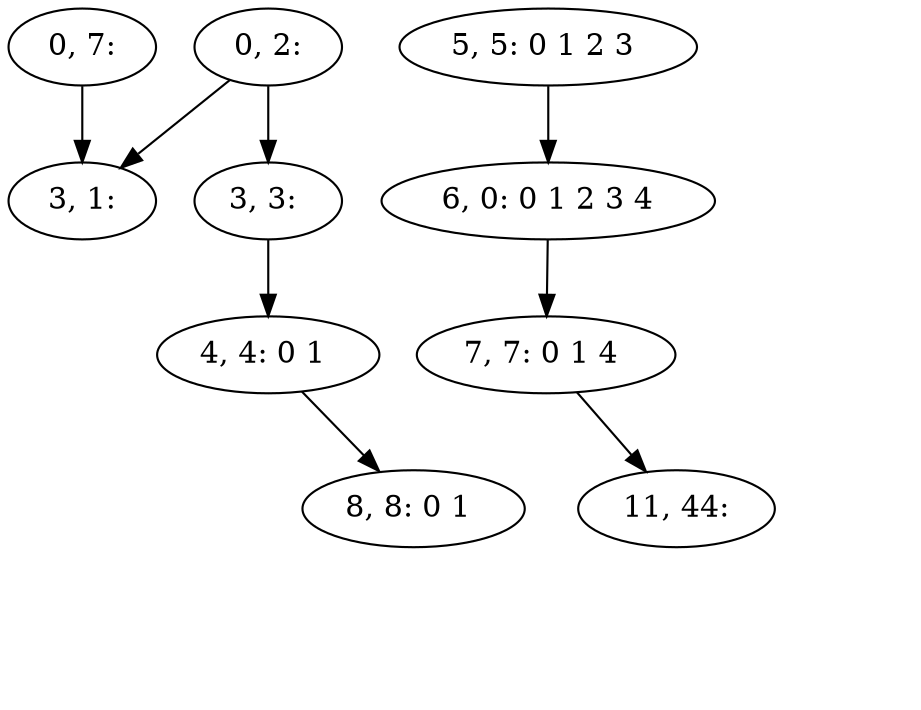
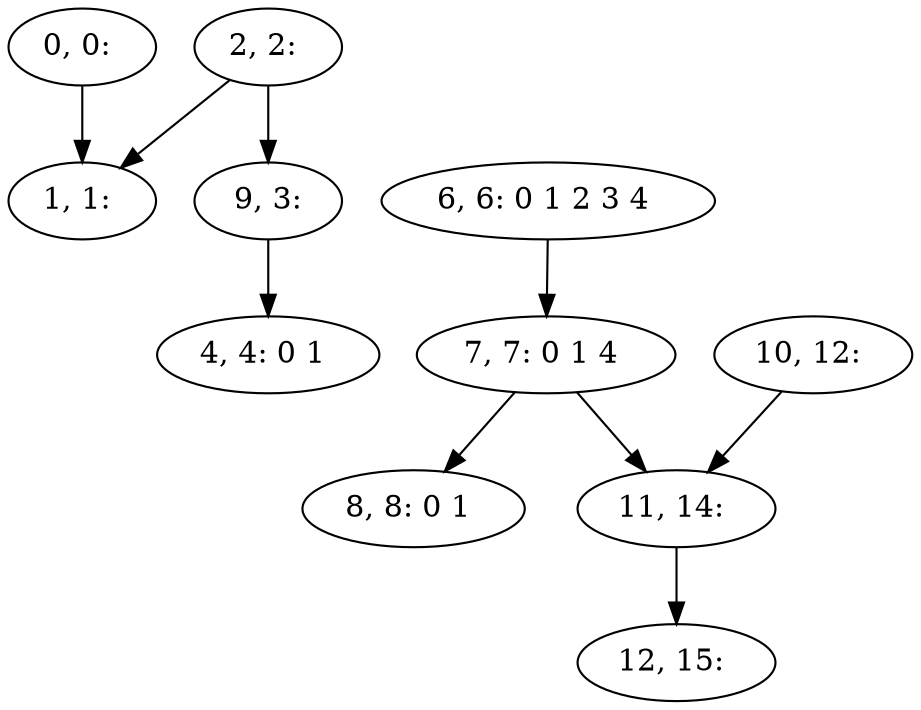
node "0, 7:": label "0, 7:" -> "0, 0:"
node "0, 2:": label "0, 2:" -> "2, 2:"
node "5, 5: 0 1 2 3": removed
node "3, 1:": label "3, 1:" -> "1, 1:"
node "3, 3:": label "3, 3:" -> "9, 3:"
node "6, 0: 0 1 2 3 4": label "6, 0: 0 1 2 3 4" -> "6, 6: 0 1 2 3 4"
node "10, 12:": added
edge "4, 4: 0 1" -> "8, 8: 0 1": now "7, 7: 0 1 4" -> "8, 8: 0 1"
node "11, 44:": label "11, 44:" -> "11, 14:"
node "12, 15:": added
